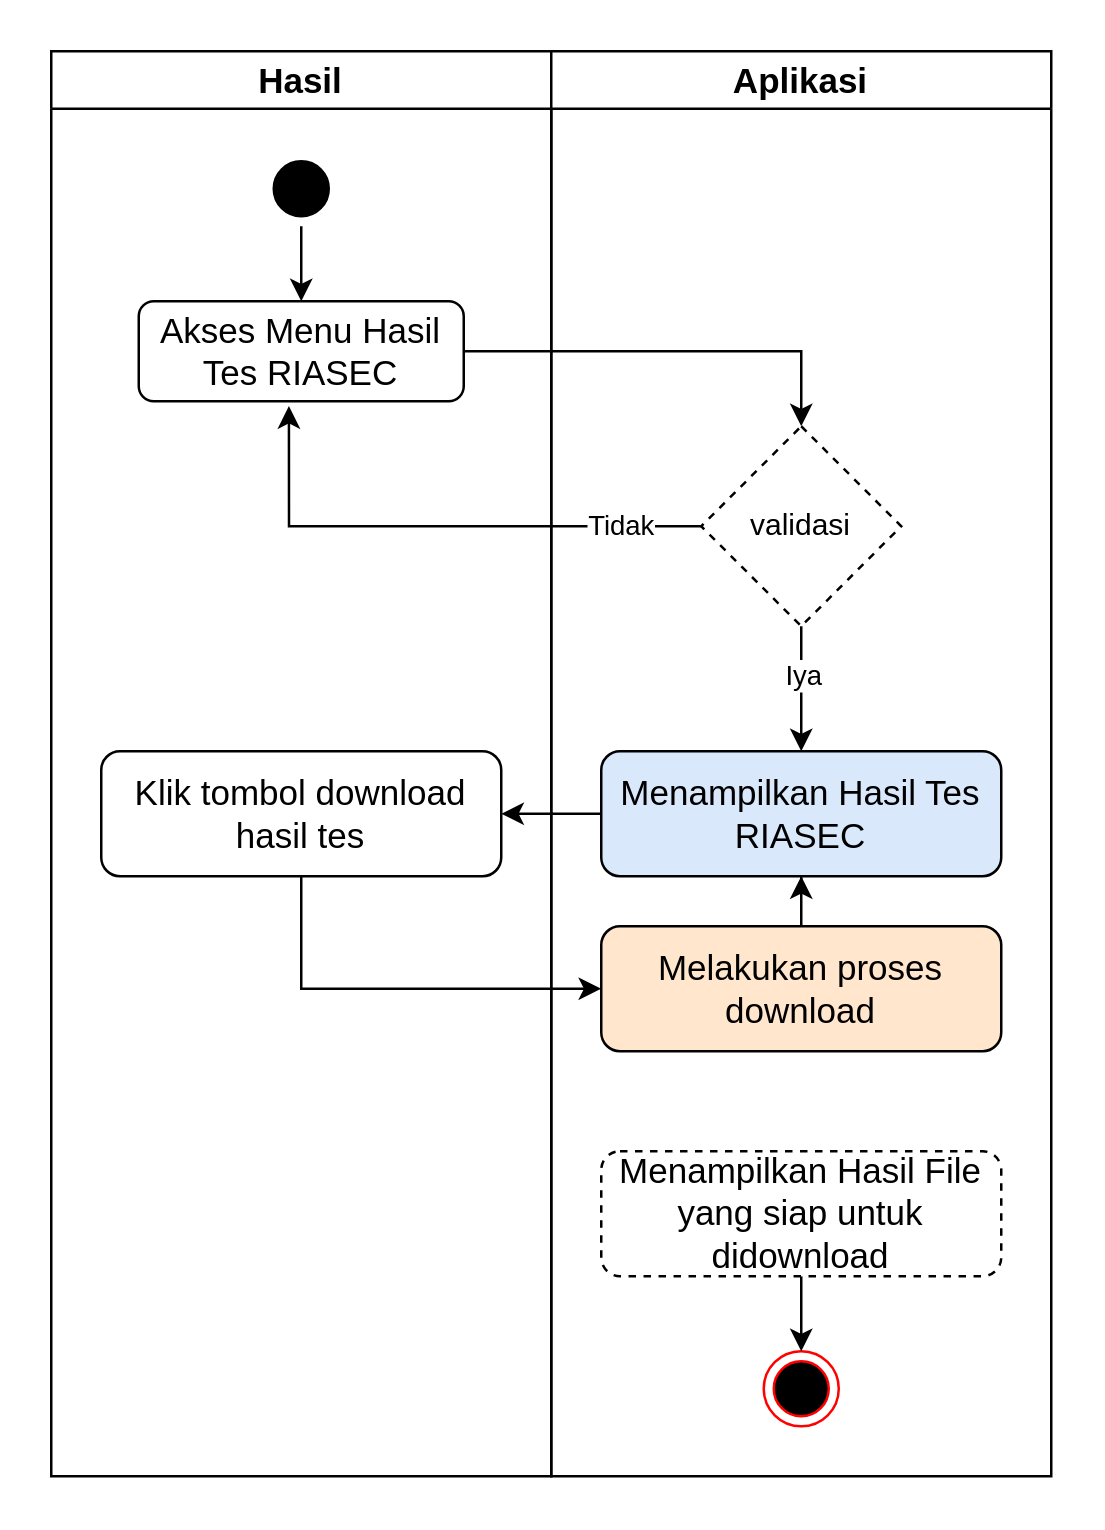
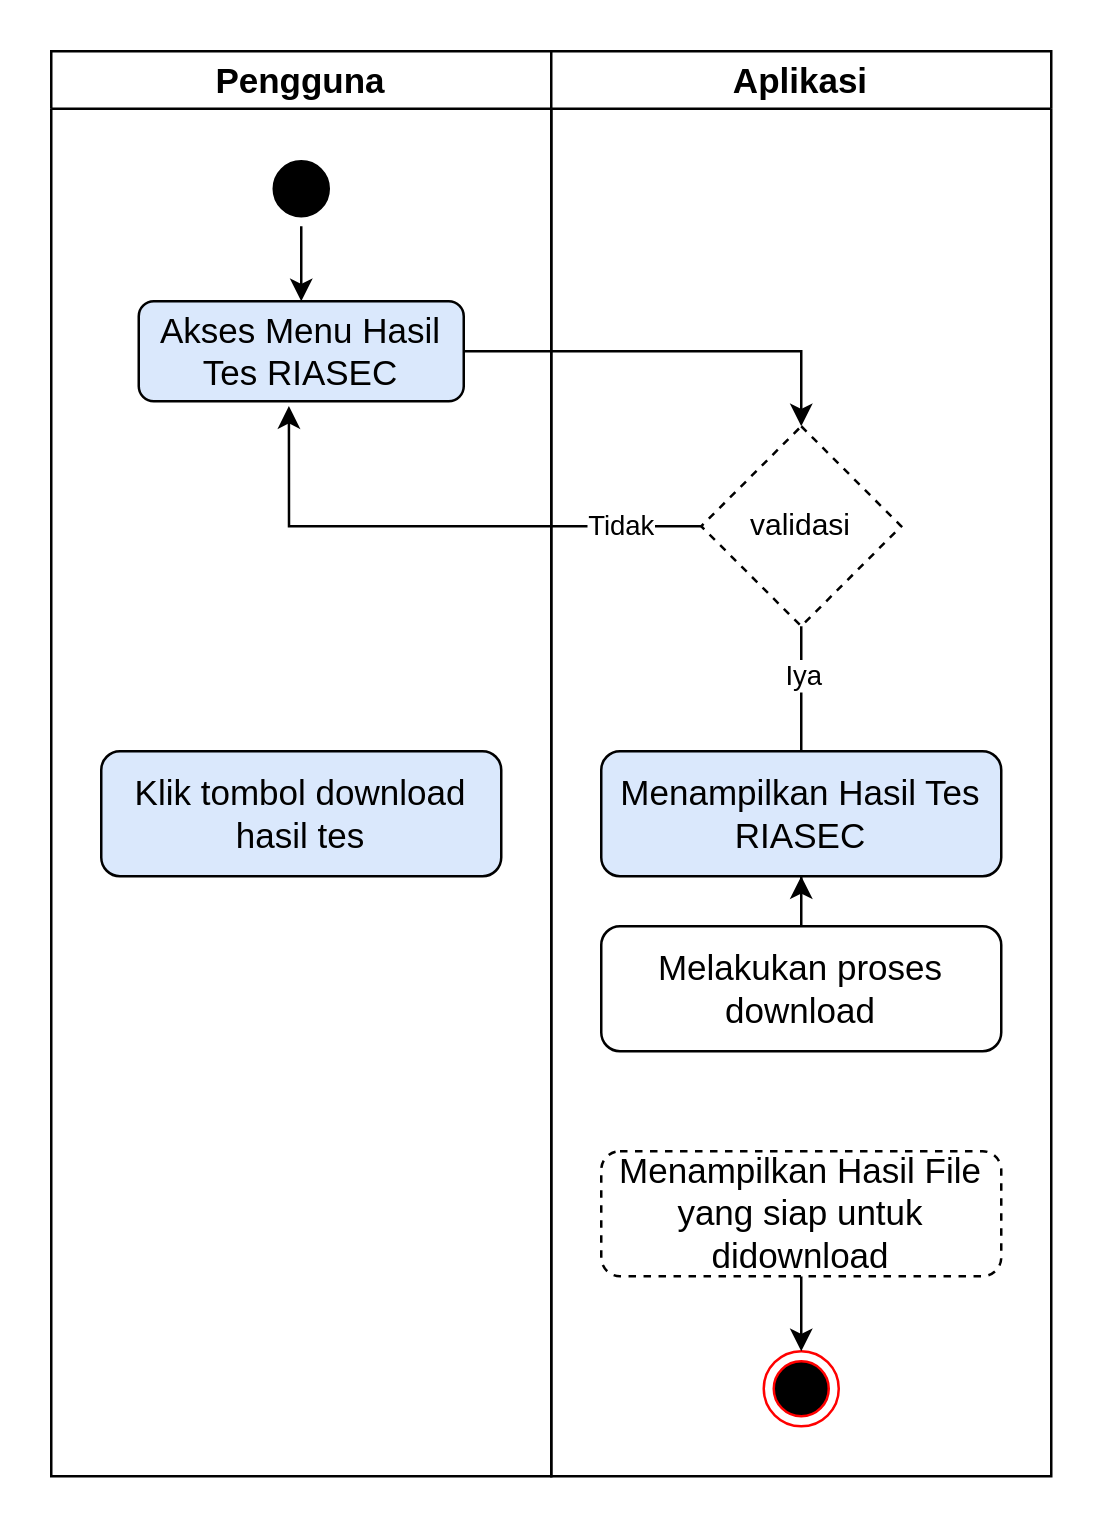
node "Hasil": label "Hasil" -> "Pengguna"
node "Akses Menu Hasil Tes RIASEC": fillcolor #ffffff -> #dae8fc
edge "validasi" -> "Menampilkan Hasil Tes RIASEC": arrowhead classic -> none
node "Klik tombol download hasil tes": fillcolor #ffffff -> #dae8fc
edge "Menampilkan Hasil Tes RIASEC" -> "Klik tombol download hasil tes": removed
edge "Klik tombol download hasil tes" -> "Melakukan proses download": removed
node "Melakukan proses download": fillcolor #ffe6cc -> #ffffff
